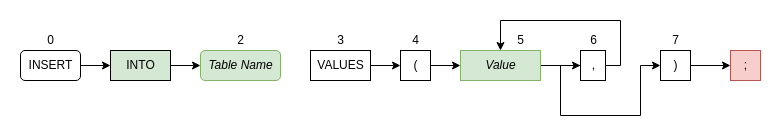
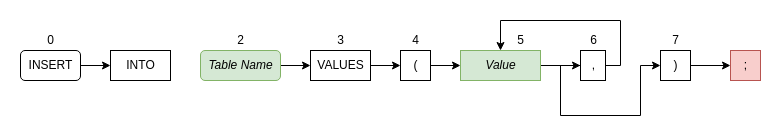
node "INTO": fillcolor #d5e8d4 -> #ffffff
edge "INTO" -> "Table Name": removed
edge "Table Name" -> "VALUES": added
